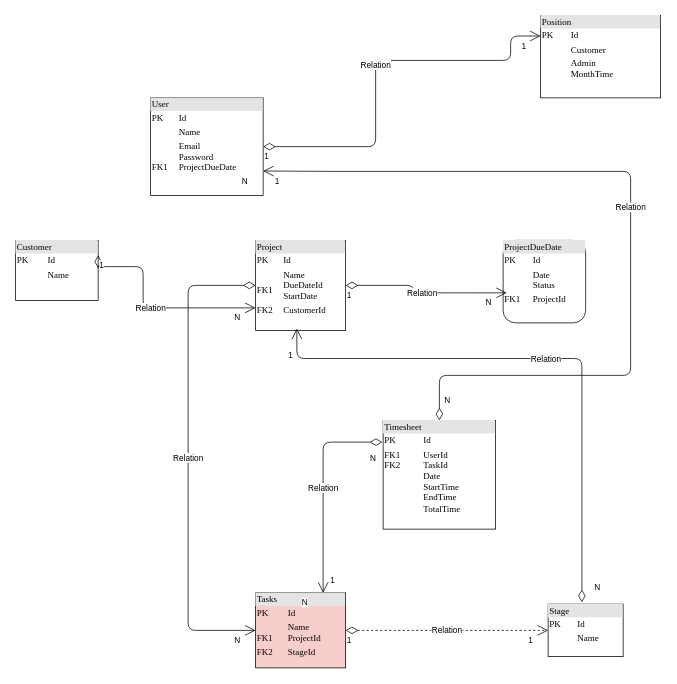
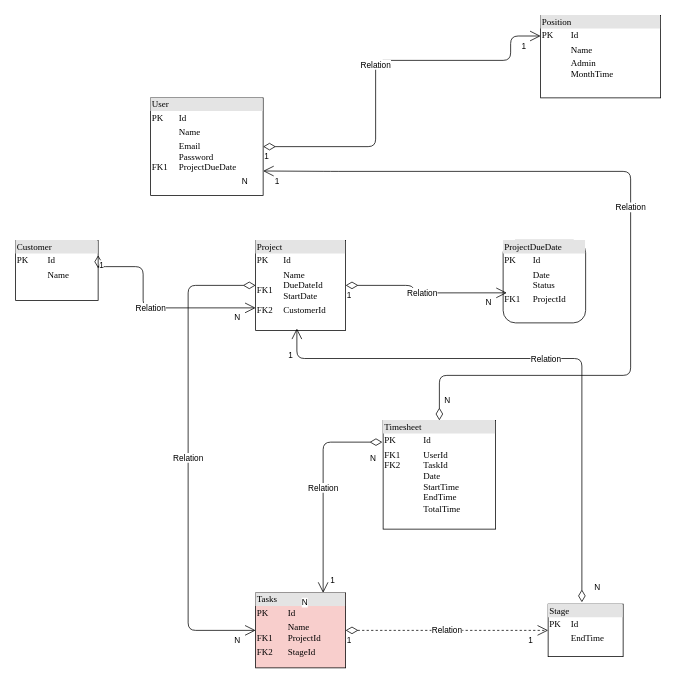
node "Position PK Id Customer Admin MonthTime": label "Position PK Id Customer Admin MonthTime" -> "Position PK Id Name Admin MonthTime"
node "Stage PK Id Name": label "Stage PK Id Name" -> "Stage PK Id EndTime"
